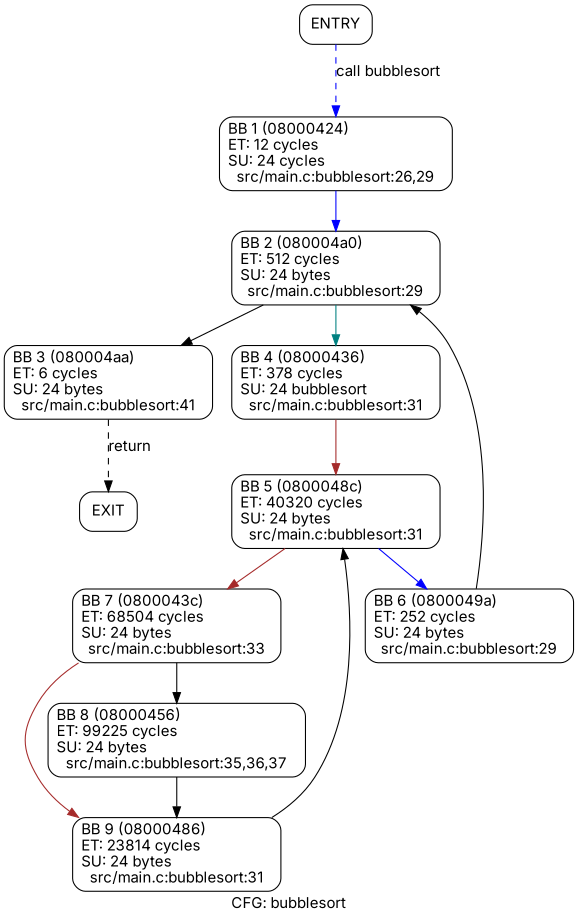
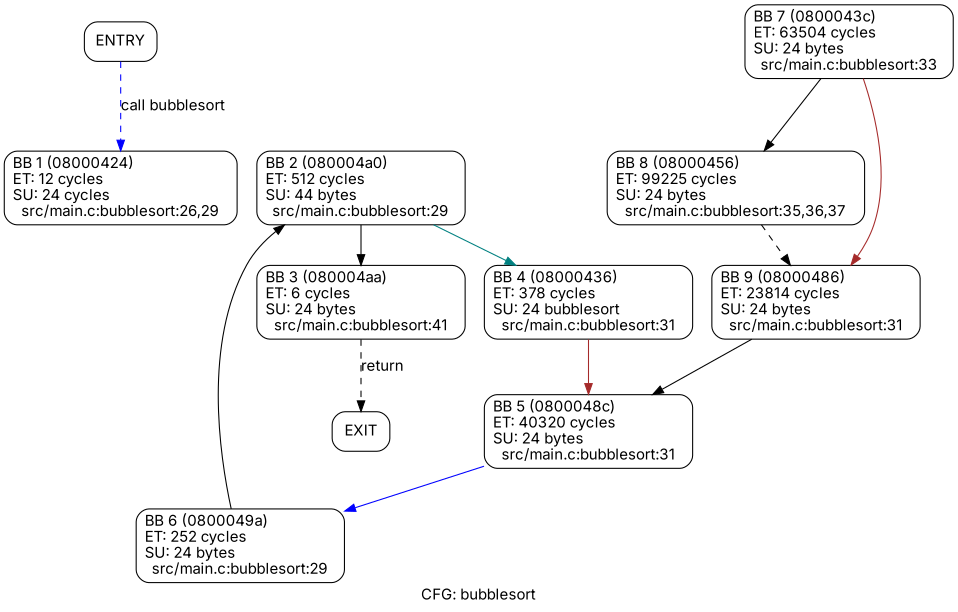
edge "BB 1 (08000424)" -> "BB 2 (080004a0)": removed
node "BB 2 (080004a0)": text "SU: 24 bytes" -> "SU: 44 bytes"
edge "BB 5 (0800048c)" -> "BB 7 (0800043c)": removed
node "BB 7 (0800043c)": text "ET: 68504 cycles" -> "ET: 63504 cycles"
edge "BB 8 (08000456)" -> "BB 9 (08000486)": style solid -> dashed
